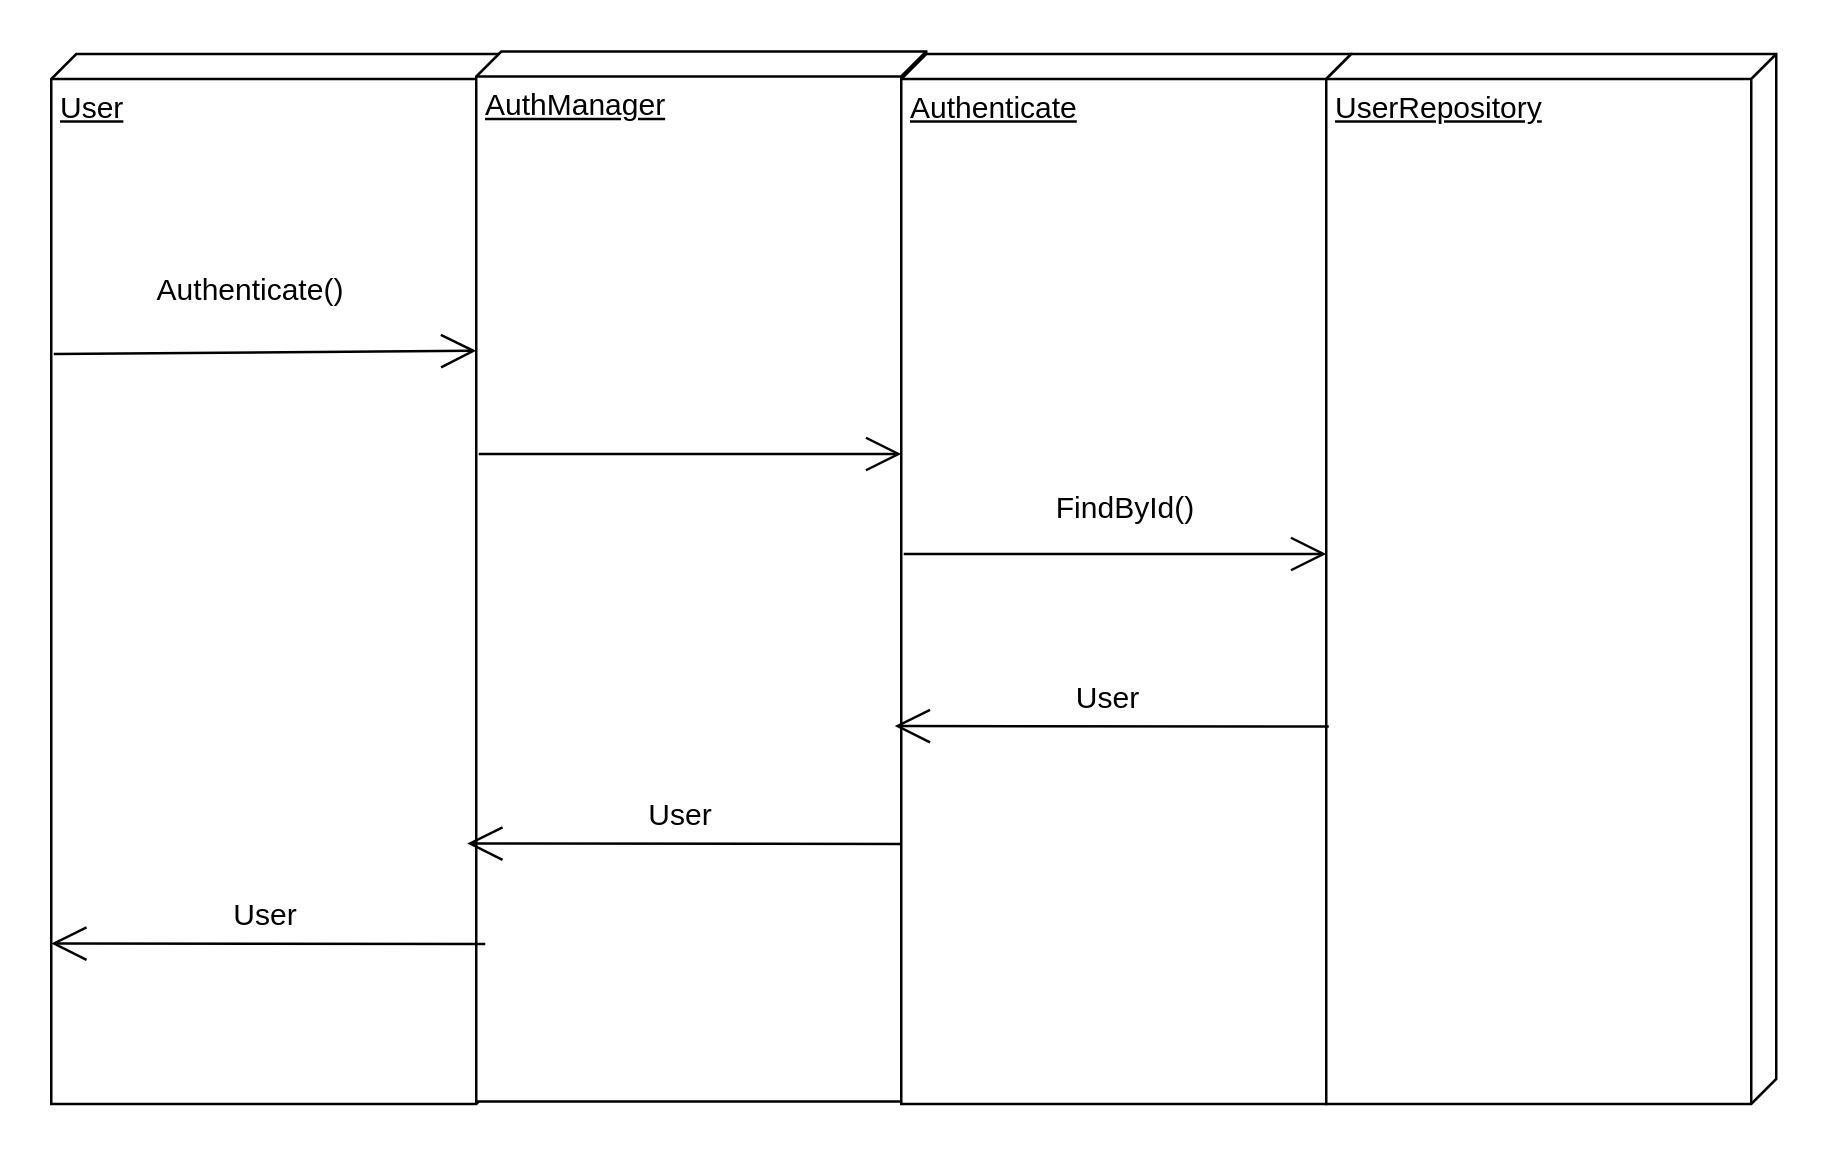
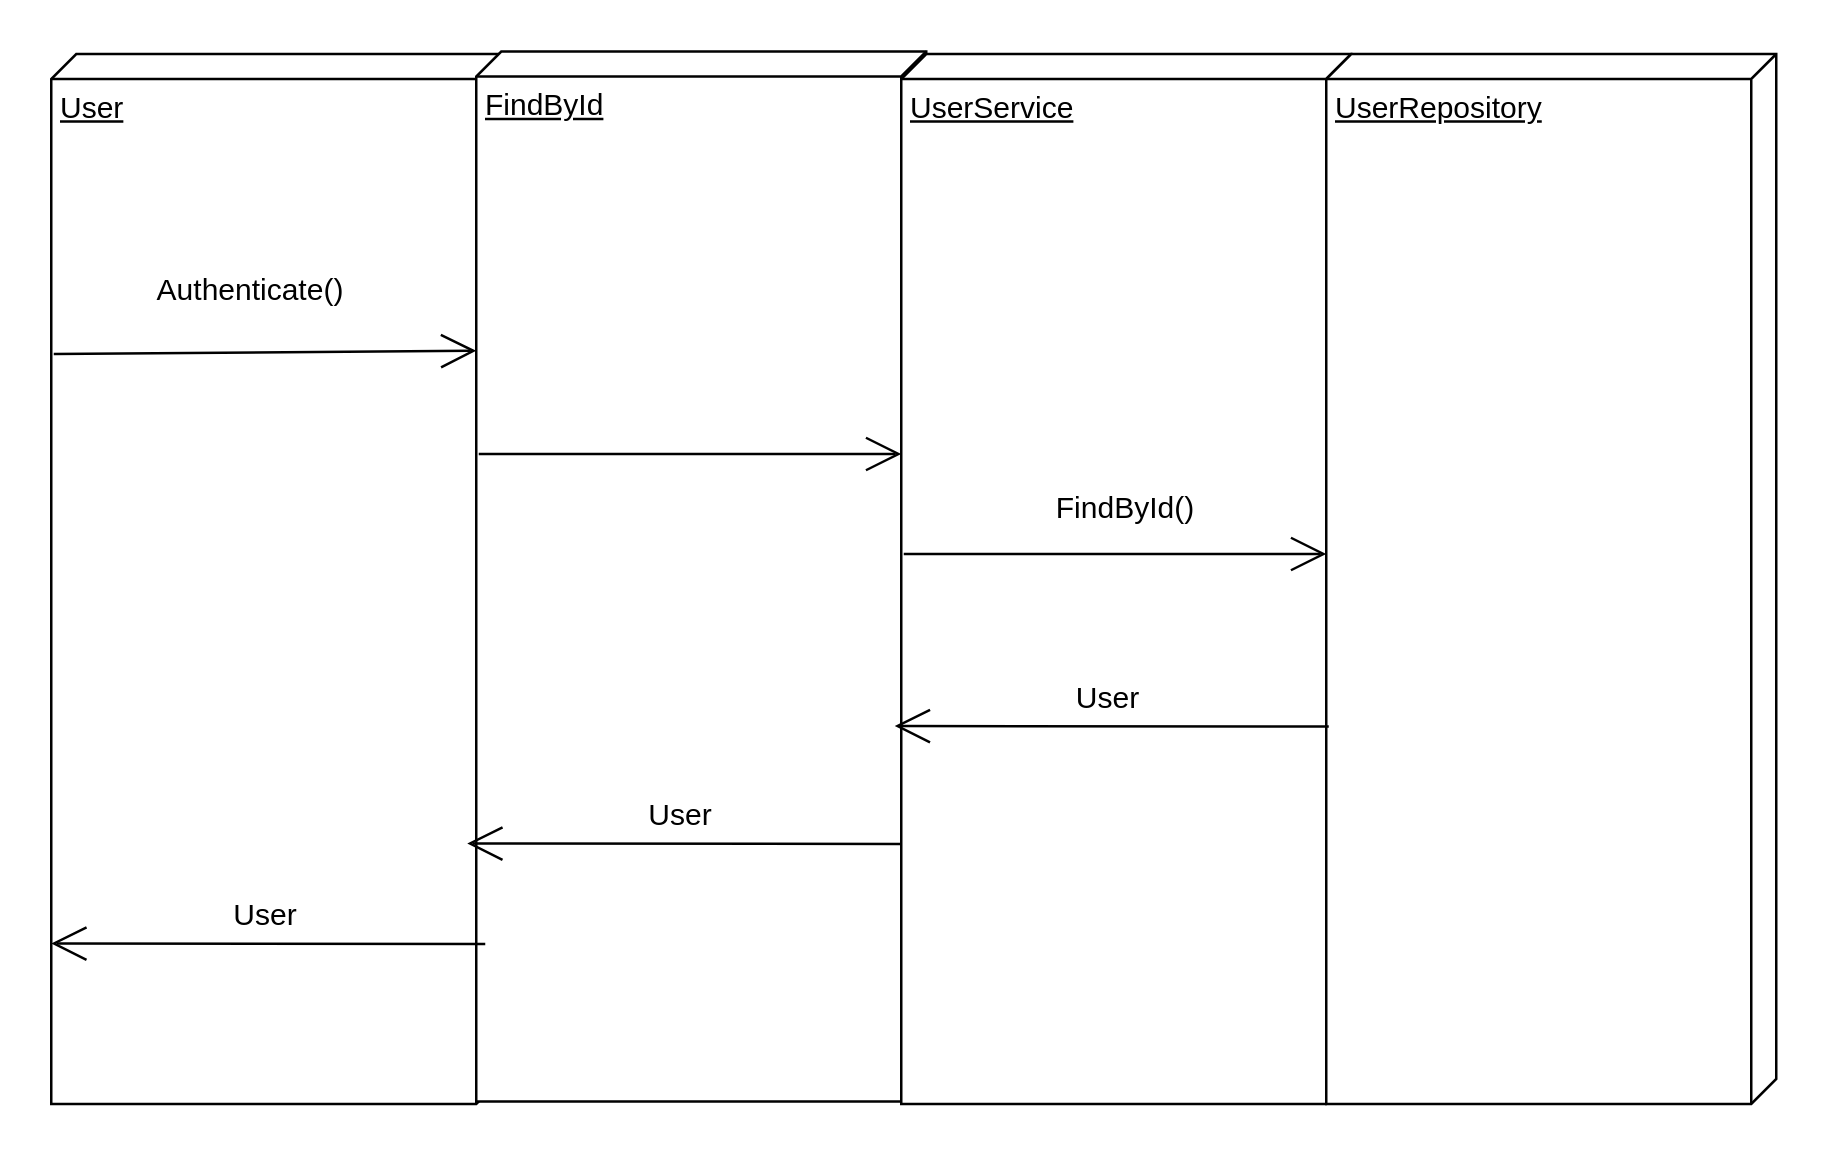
node "AuthManager": label "AuthManager" -> "FindById"
node "Authenticate": label "Authenticate" -> "UserService"
